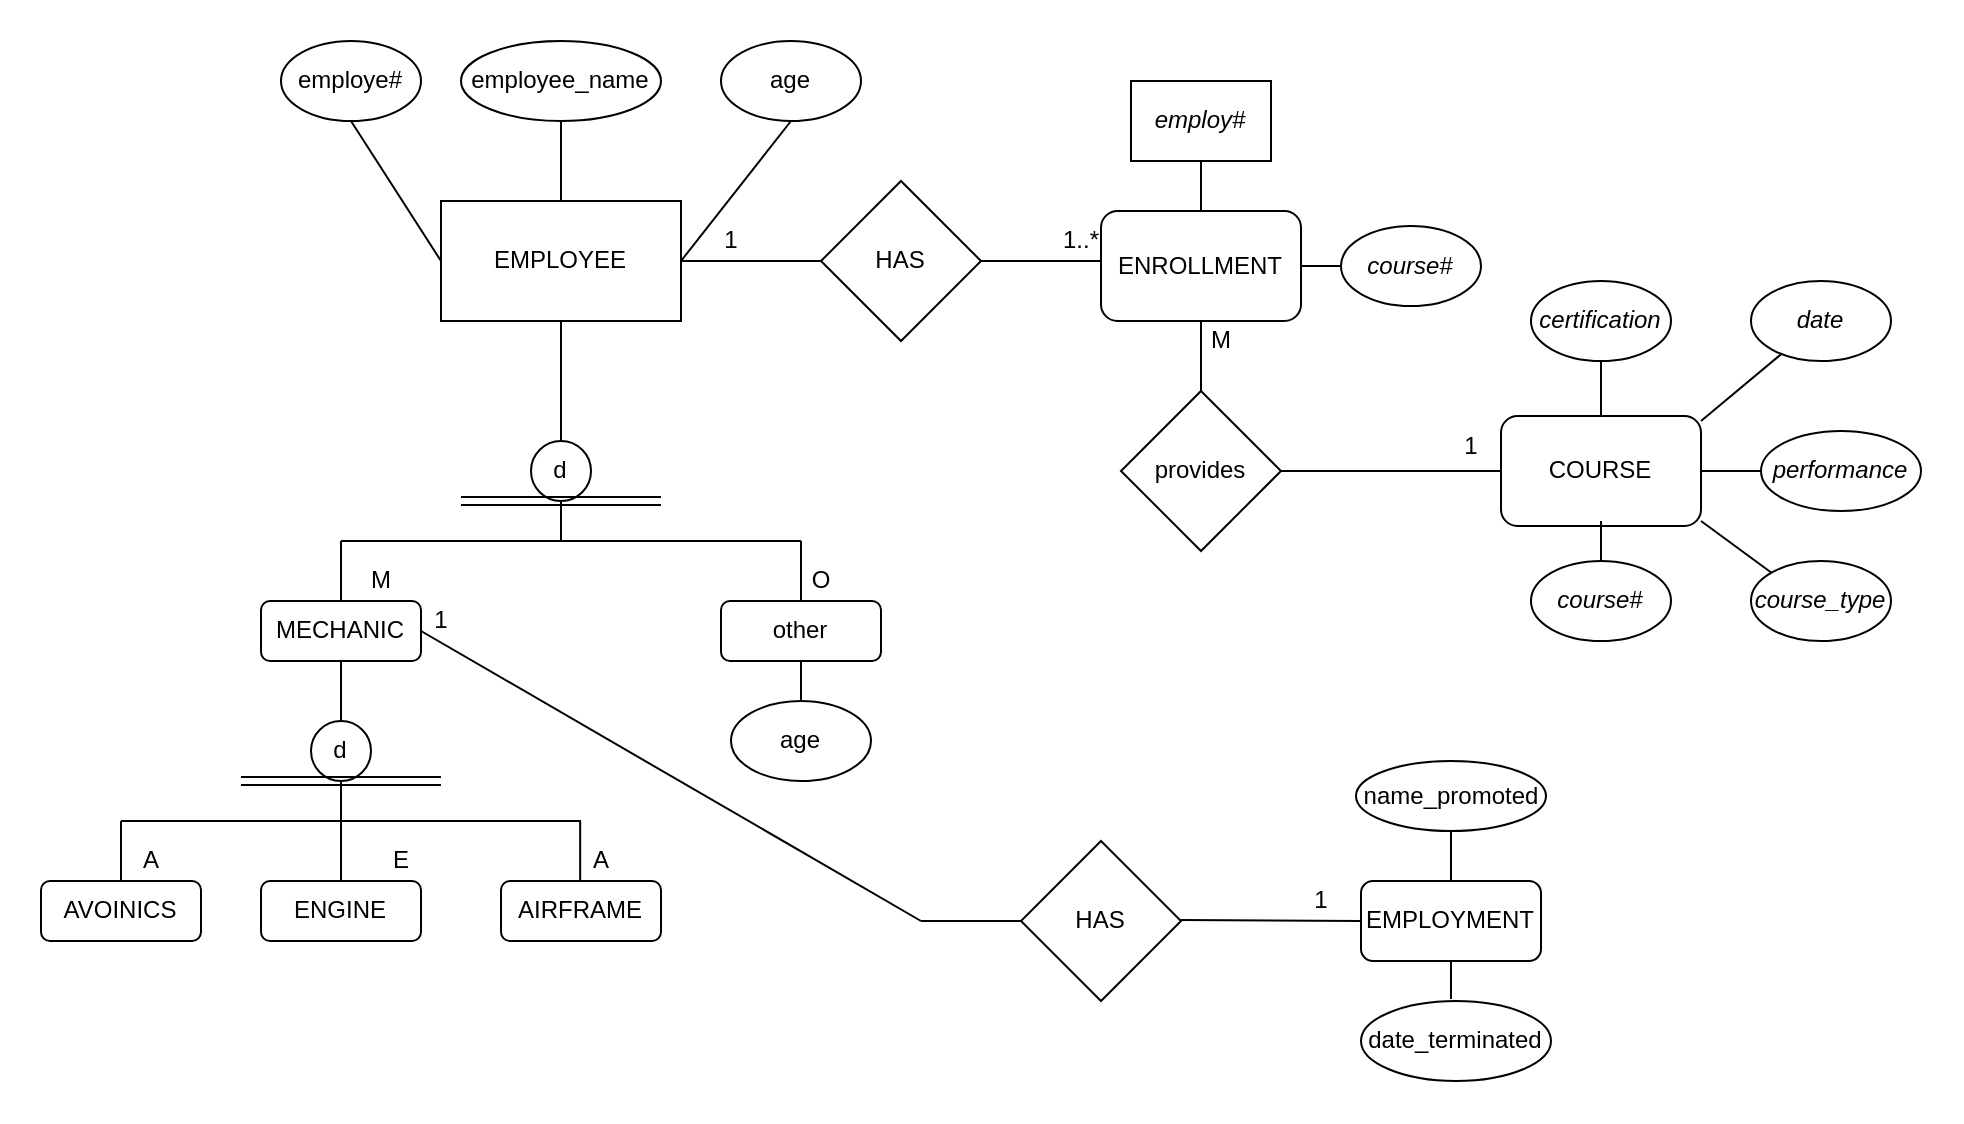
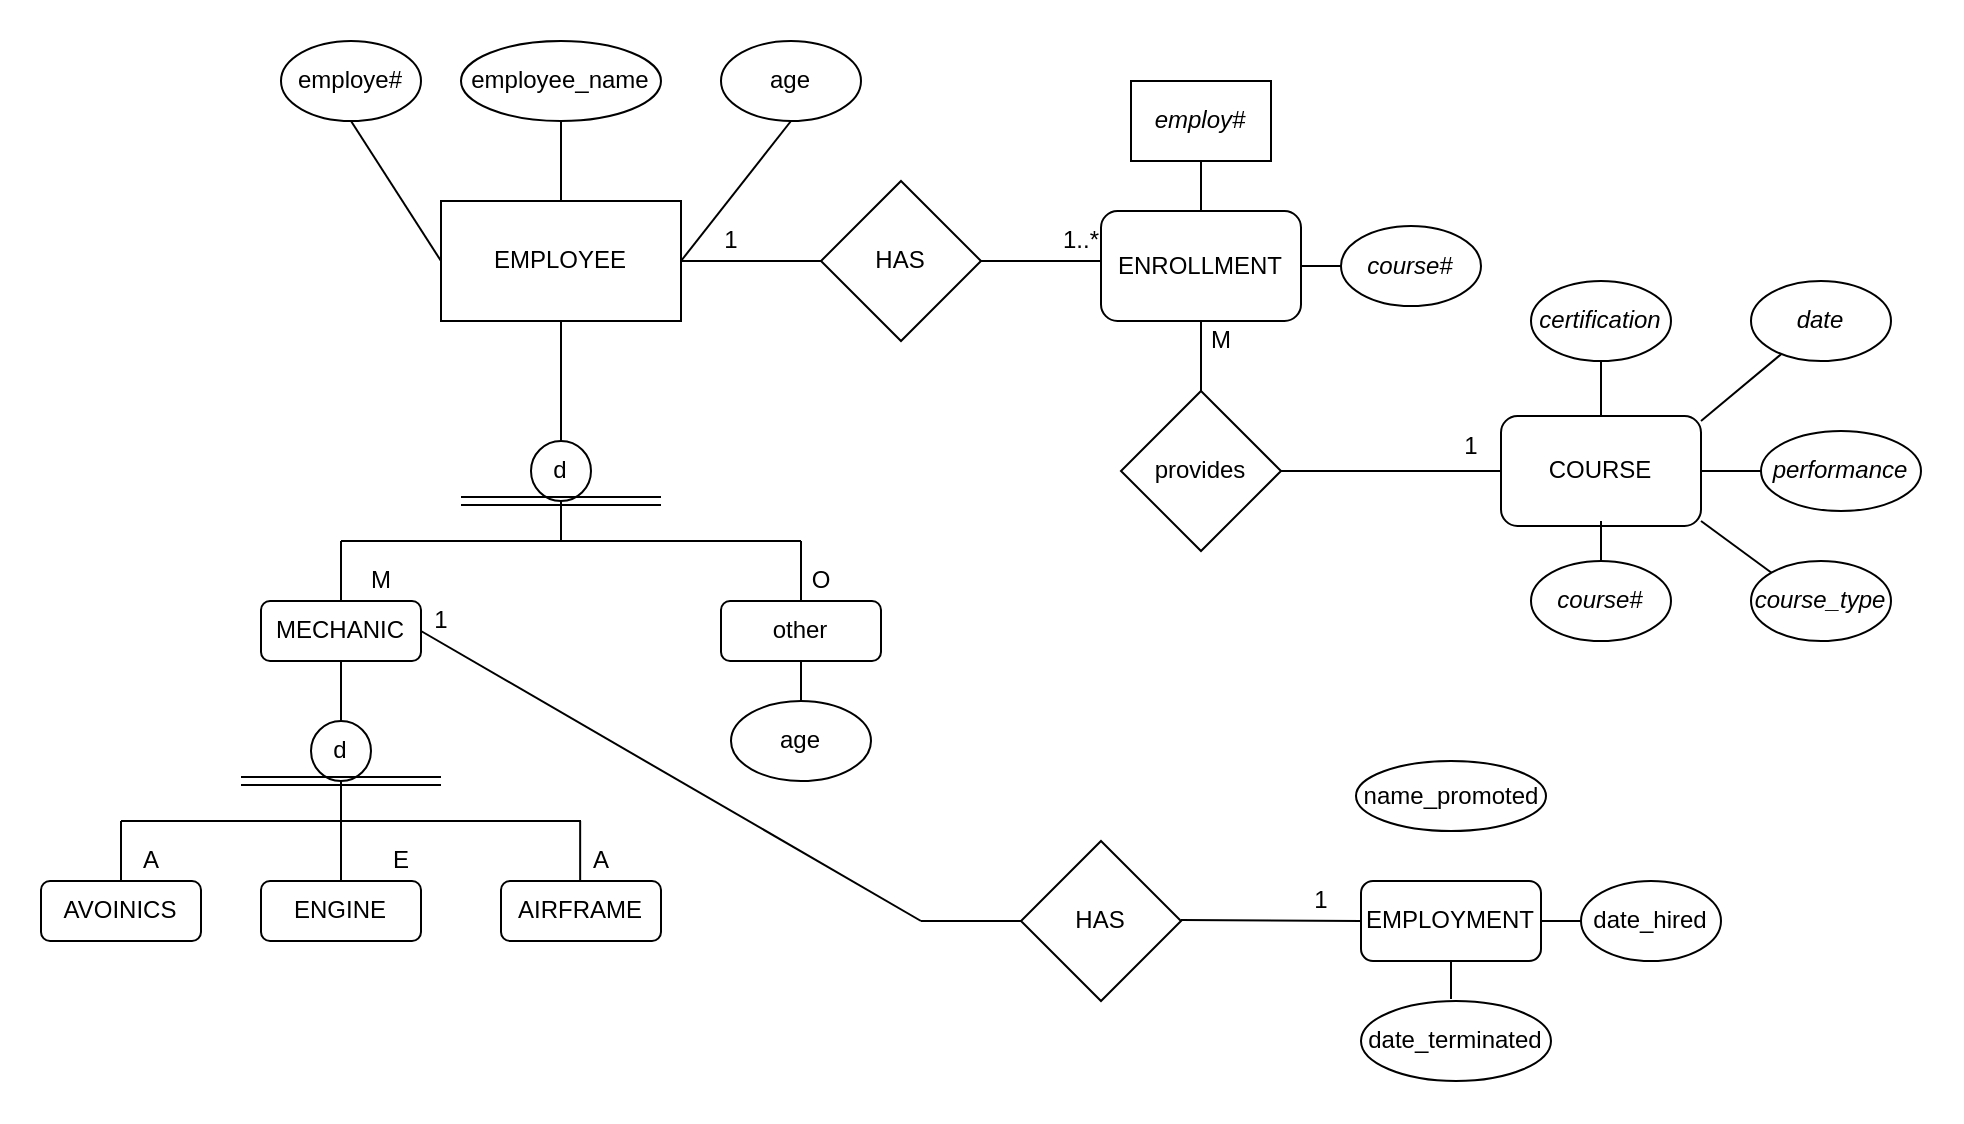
edge "name_promoted" -- "EMPLOYMENT": removed
edge "EMPLOYMENT" -- "date_hired": added
node "date_hired": added
